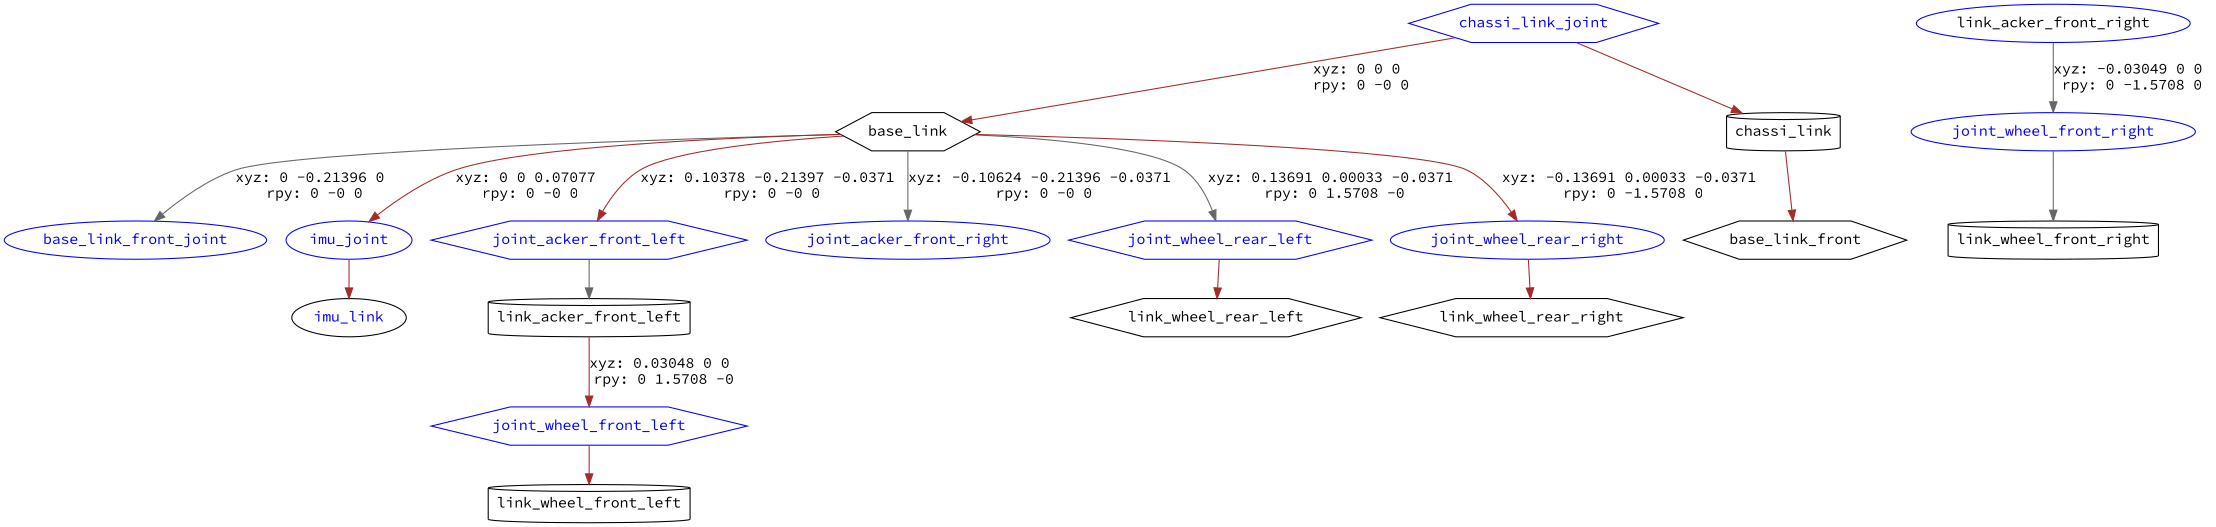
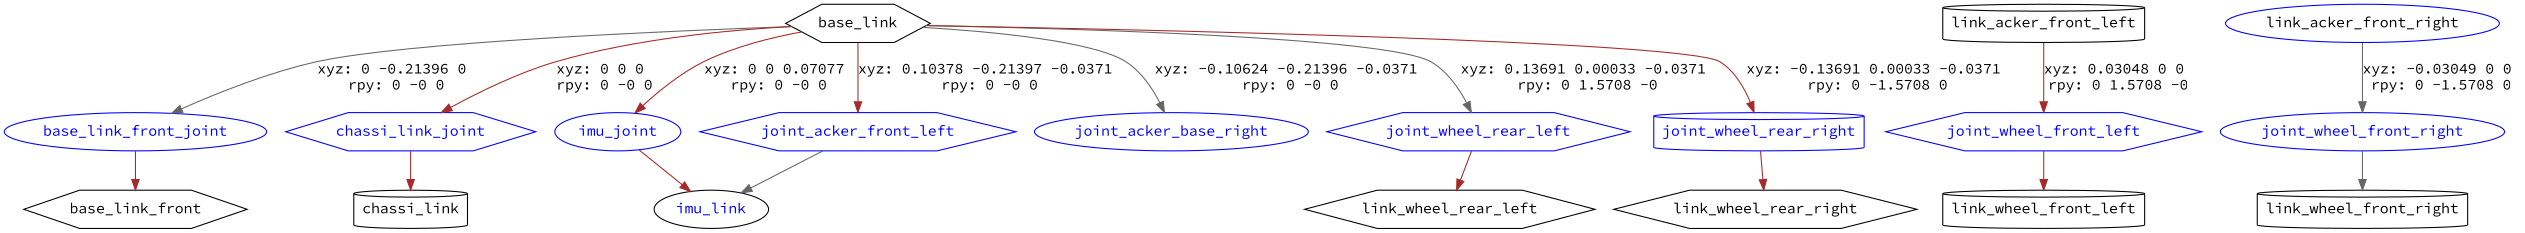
edge "chassi_link_joint" -> "base_link": reversed
edge "chassi_link" -> "base_link_front": now "base_link_front_joint" -> "base_link_front"
node "joint_acker_front_right": label "joint_acker_front_right" -> "joint_acker_base_right"
node "joint_wheel_rear_right": shape ellipse -> cylinder
edge "joint_acker_front_left" -> "link_acker_front_left": now "joint_acker_front_left" -> "imu_link"
